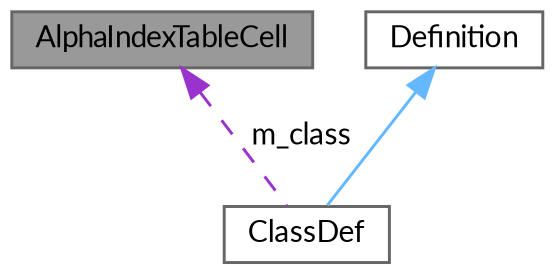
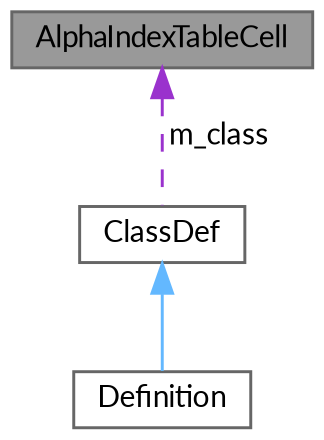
edge "ClassDef" -> "Definition": reversed
